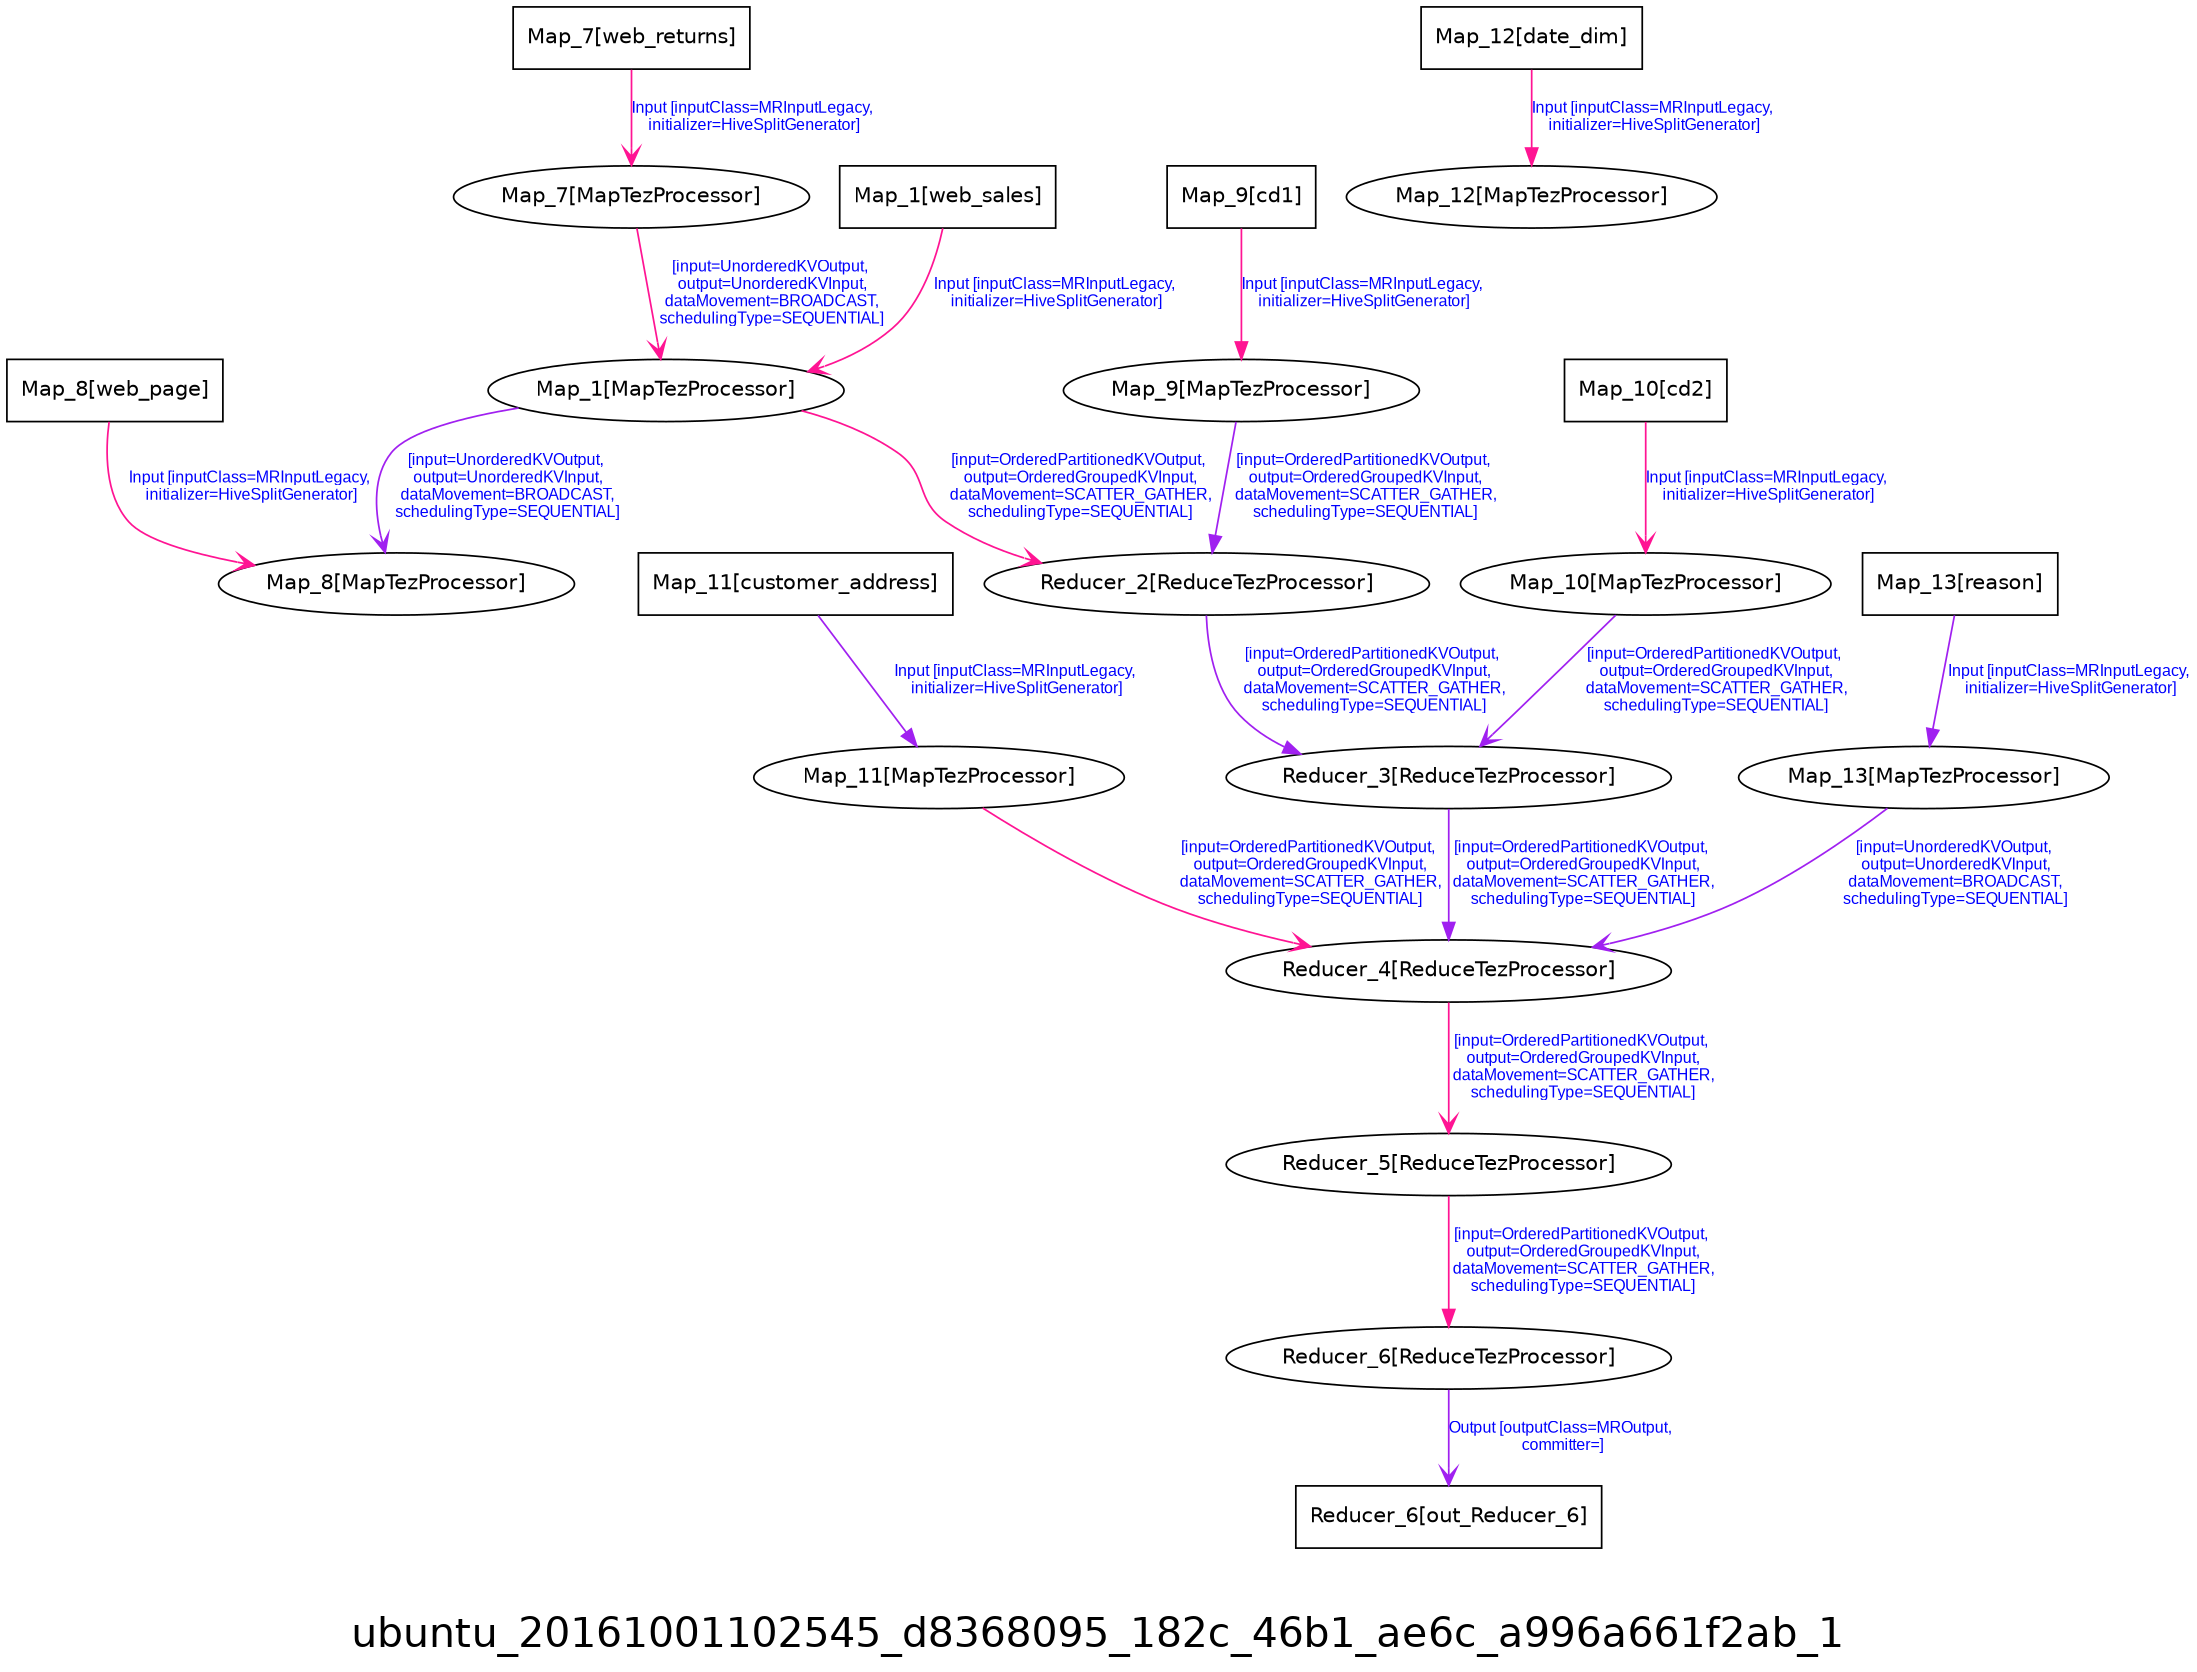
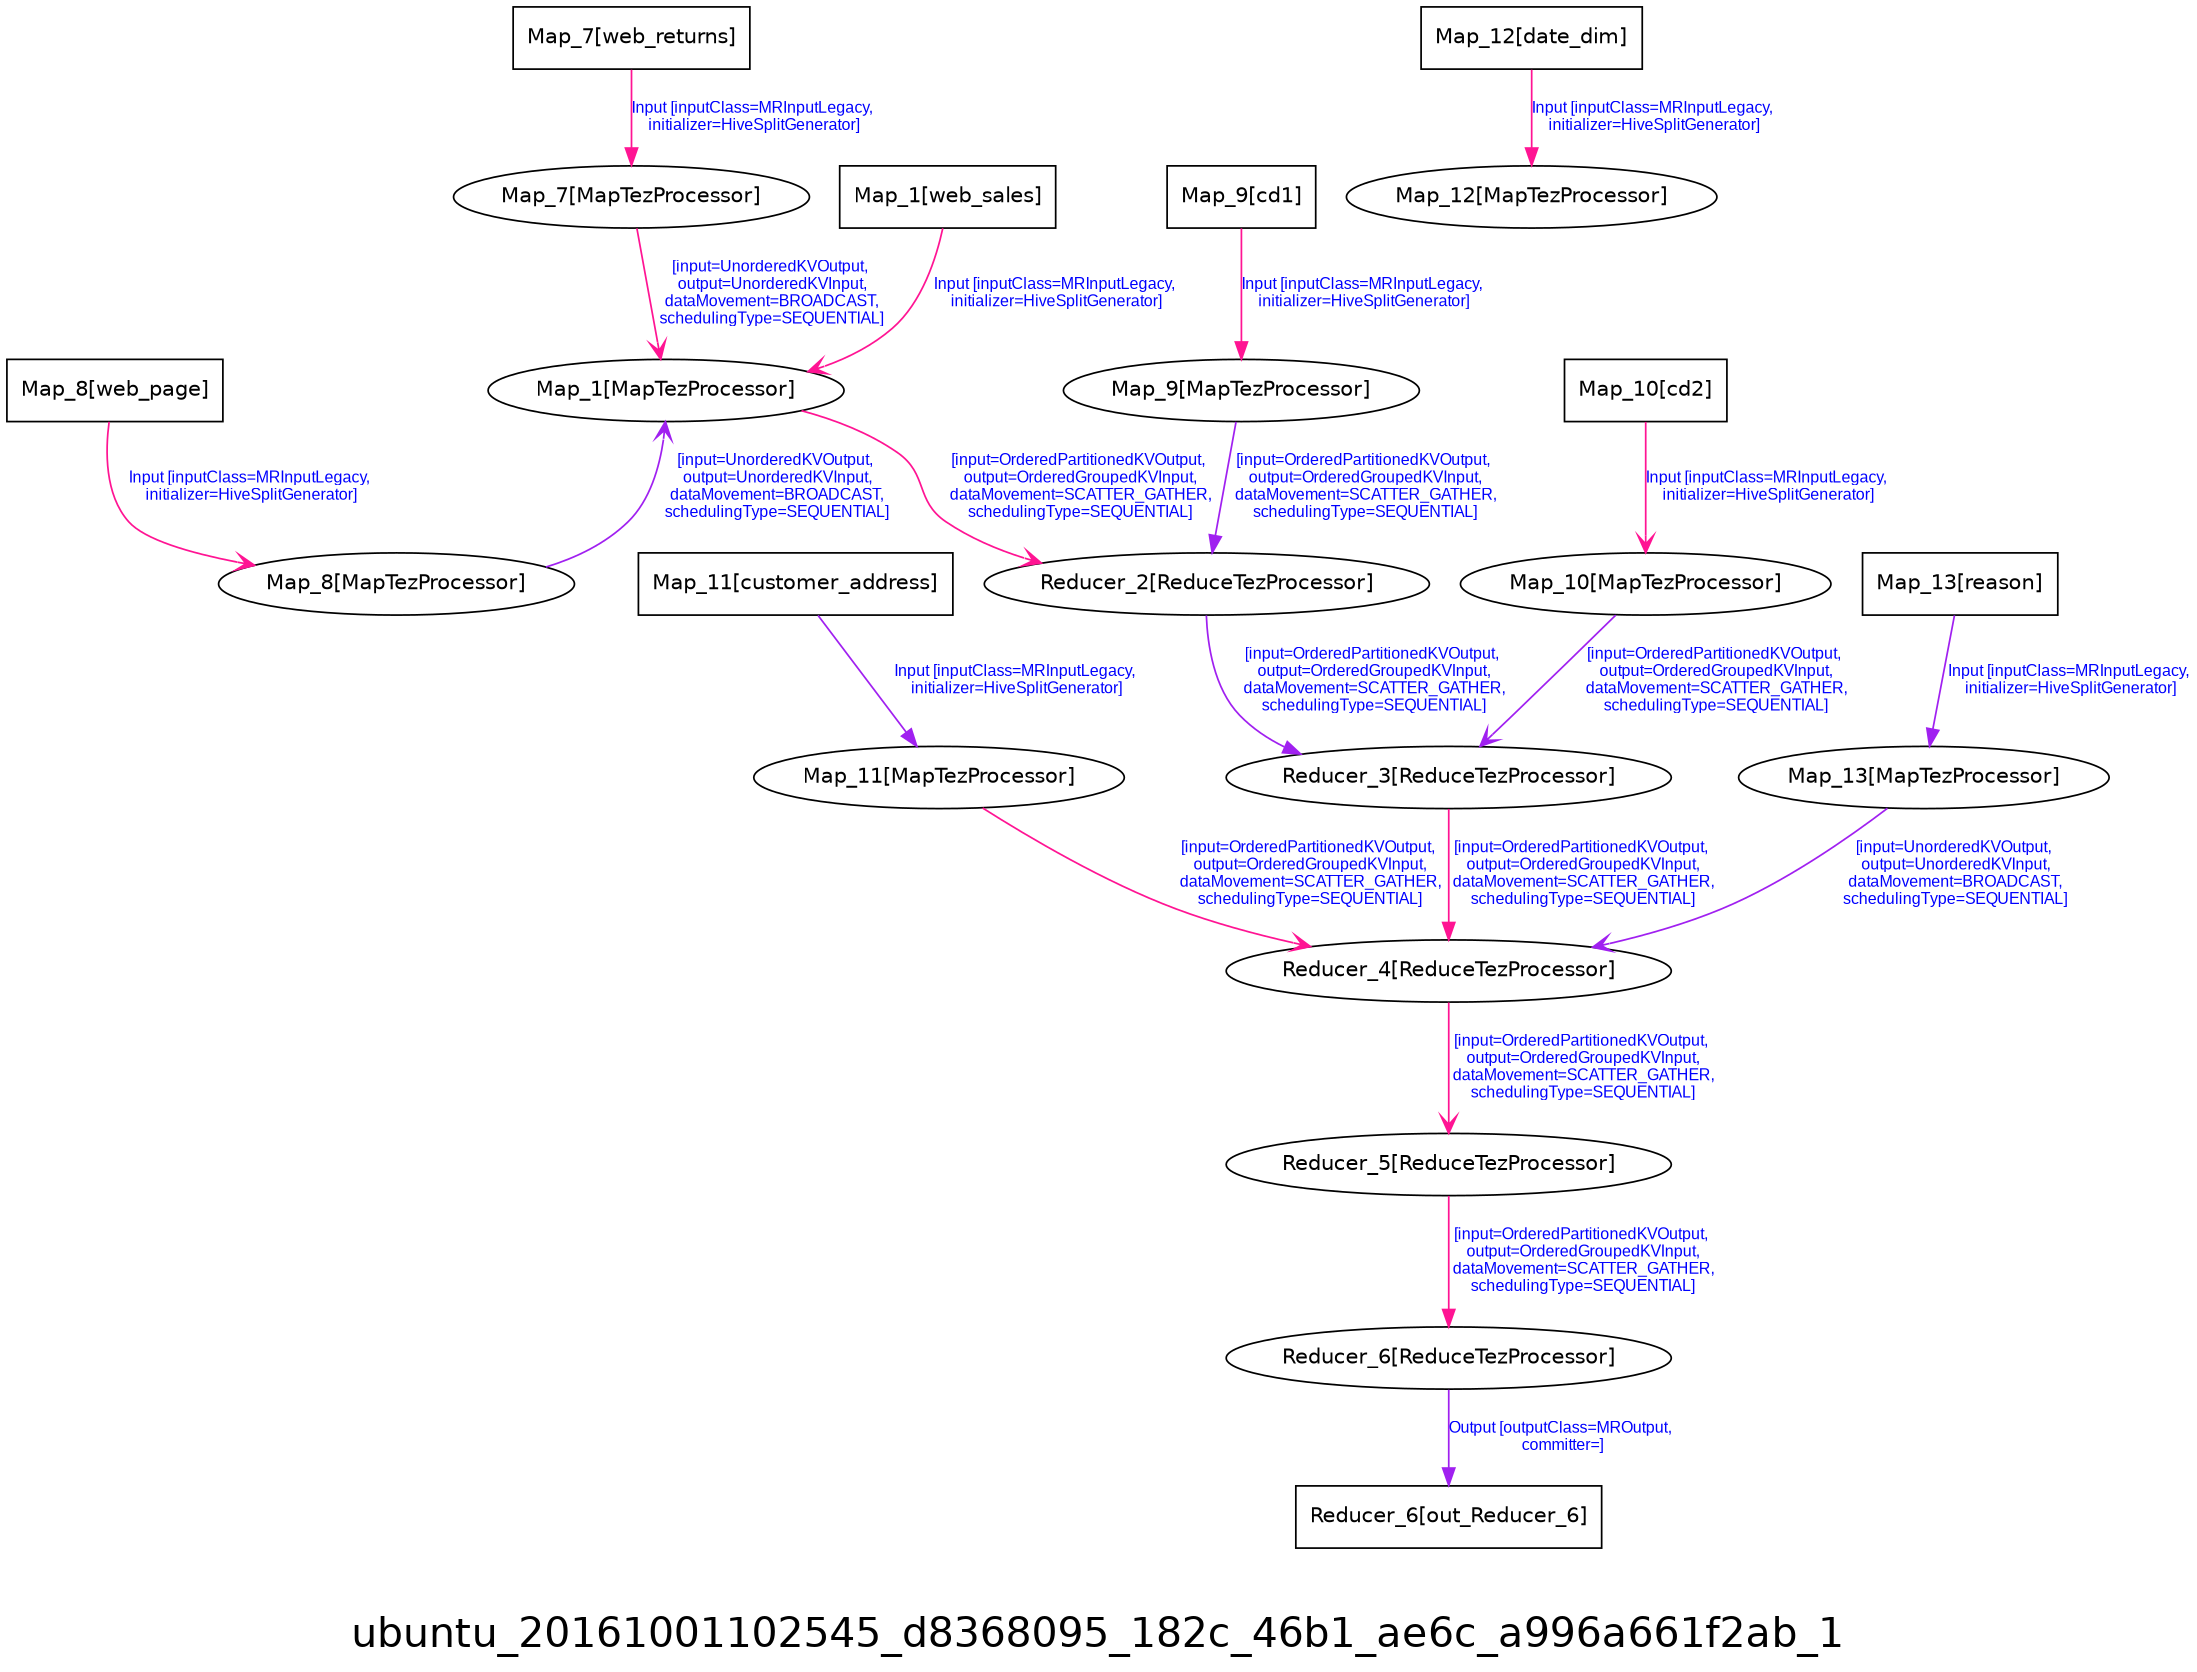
edge "Map_7[web_returns]" -> "Map_7[MapTezProcessor]": arrowhead vee -> normal
edge "Map_1[MapTezProcessor]" -> "Map_8[MapTezProcessor]": reversed
edge "Reducer_3[ReduceTezProcessor]" -> "Reducer_4[ReduceTezProcessor]": color purple -> deeppink
edge "Reducer_6[ReduceTezProcessor]" -> "Reducer_6[out_Reducer_6]": arrowhead vee -> normal
